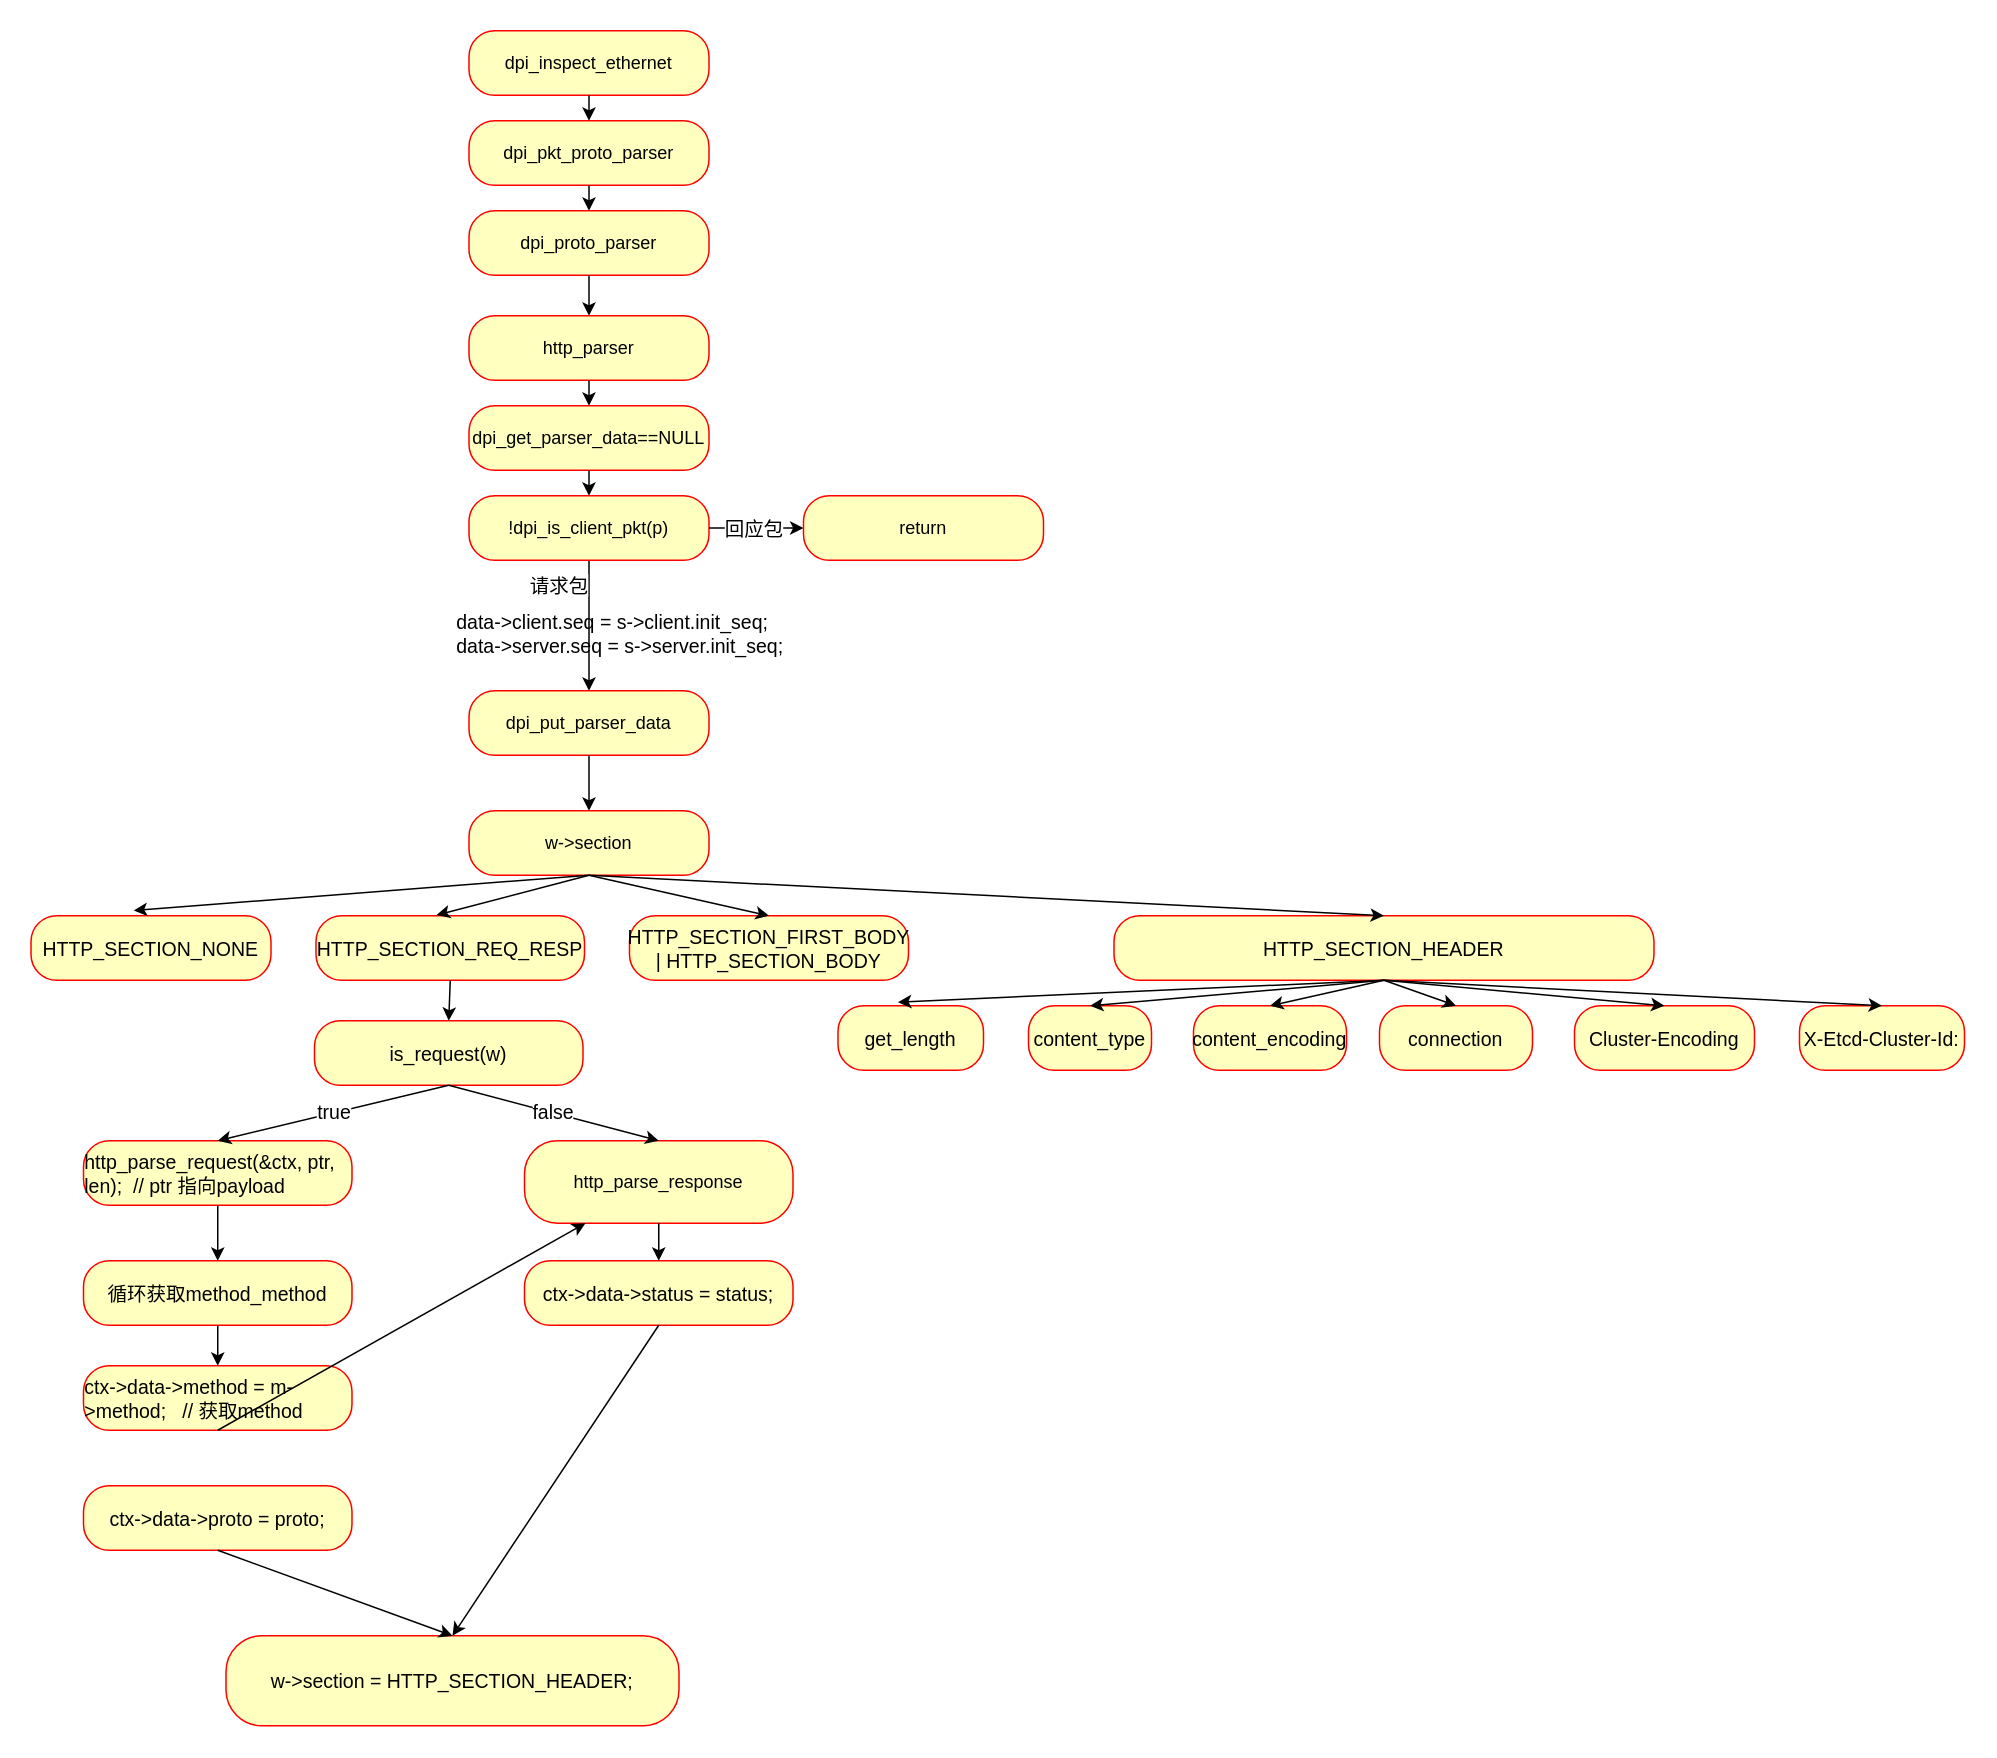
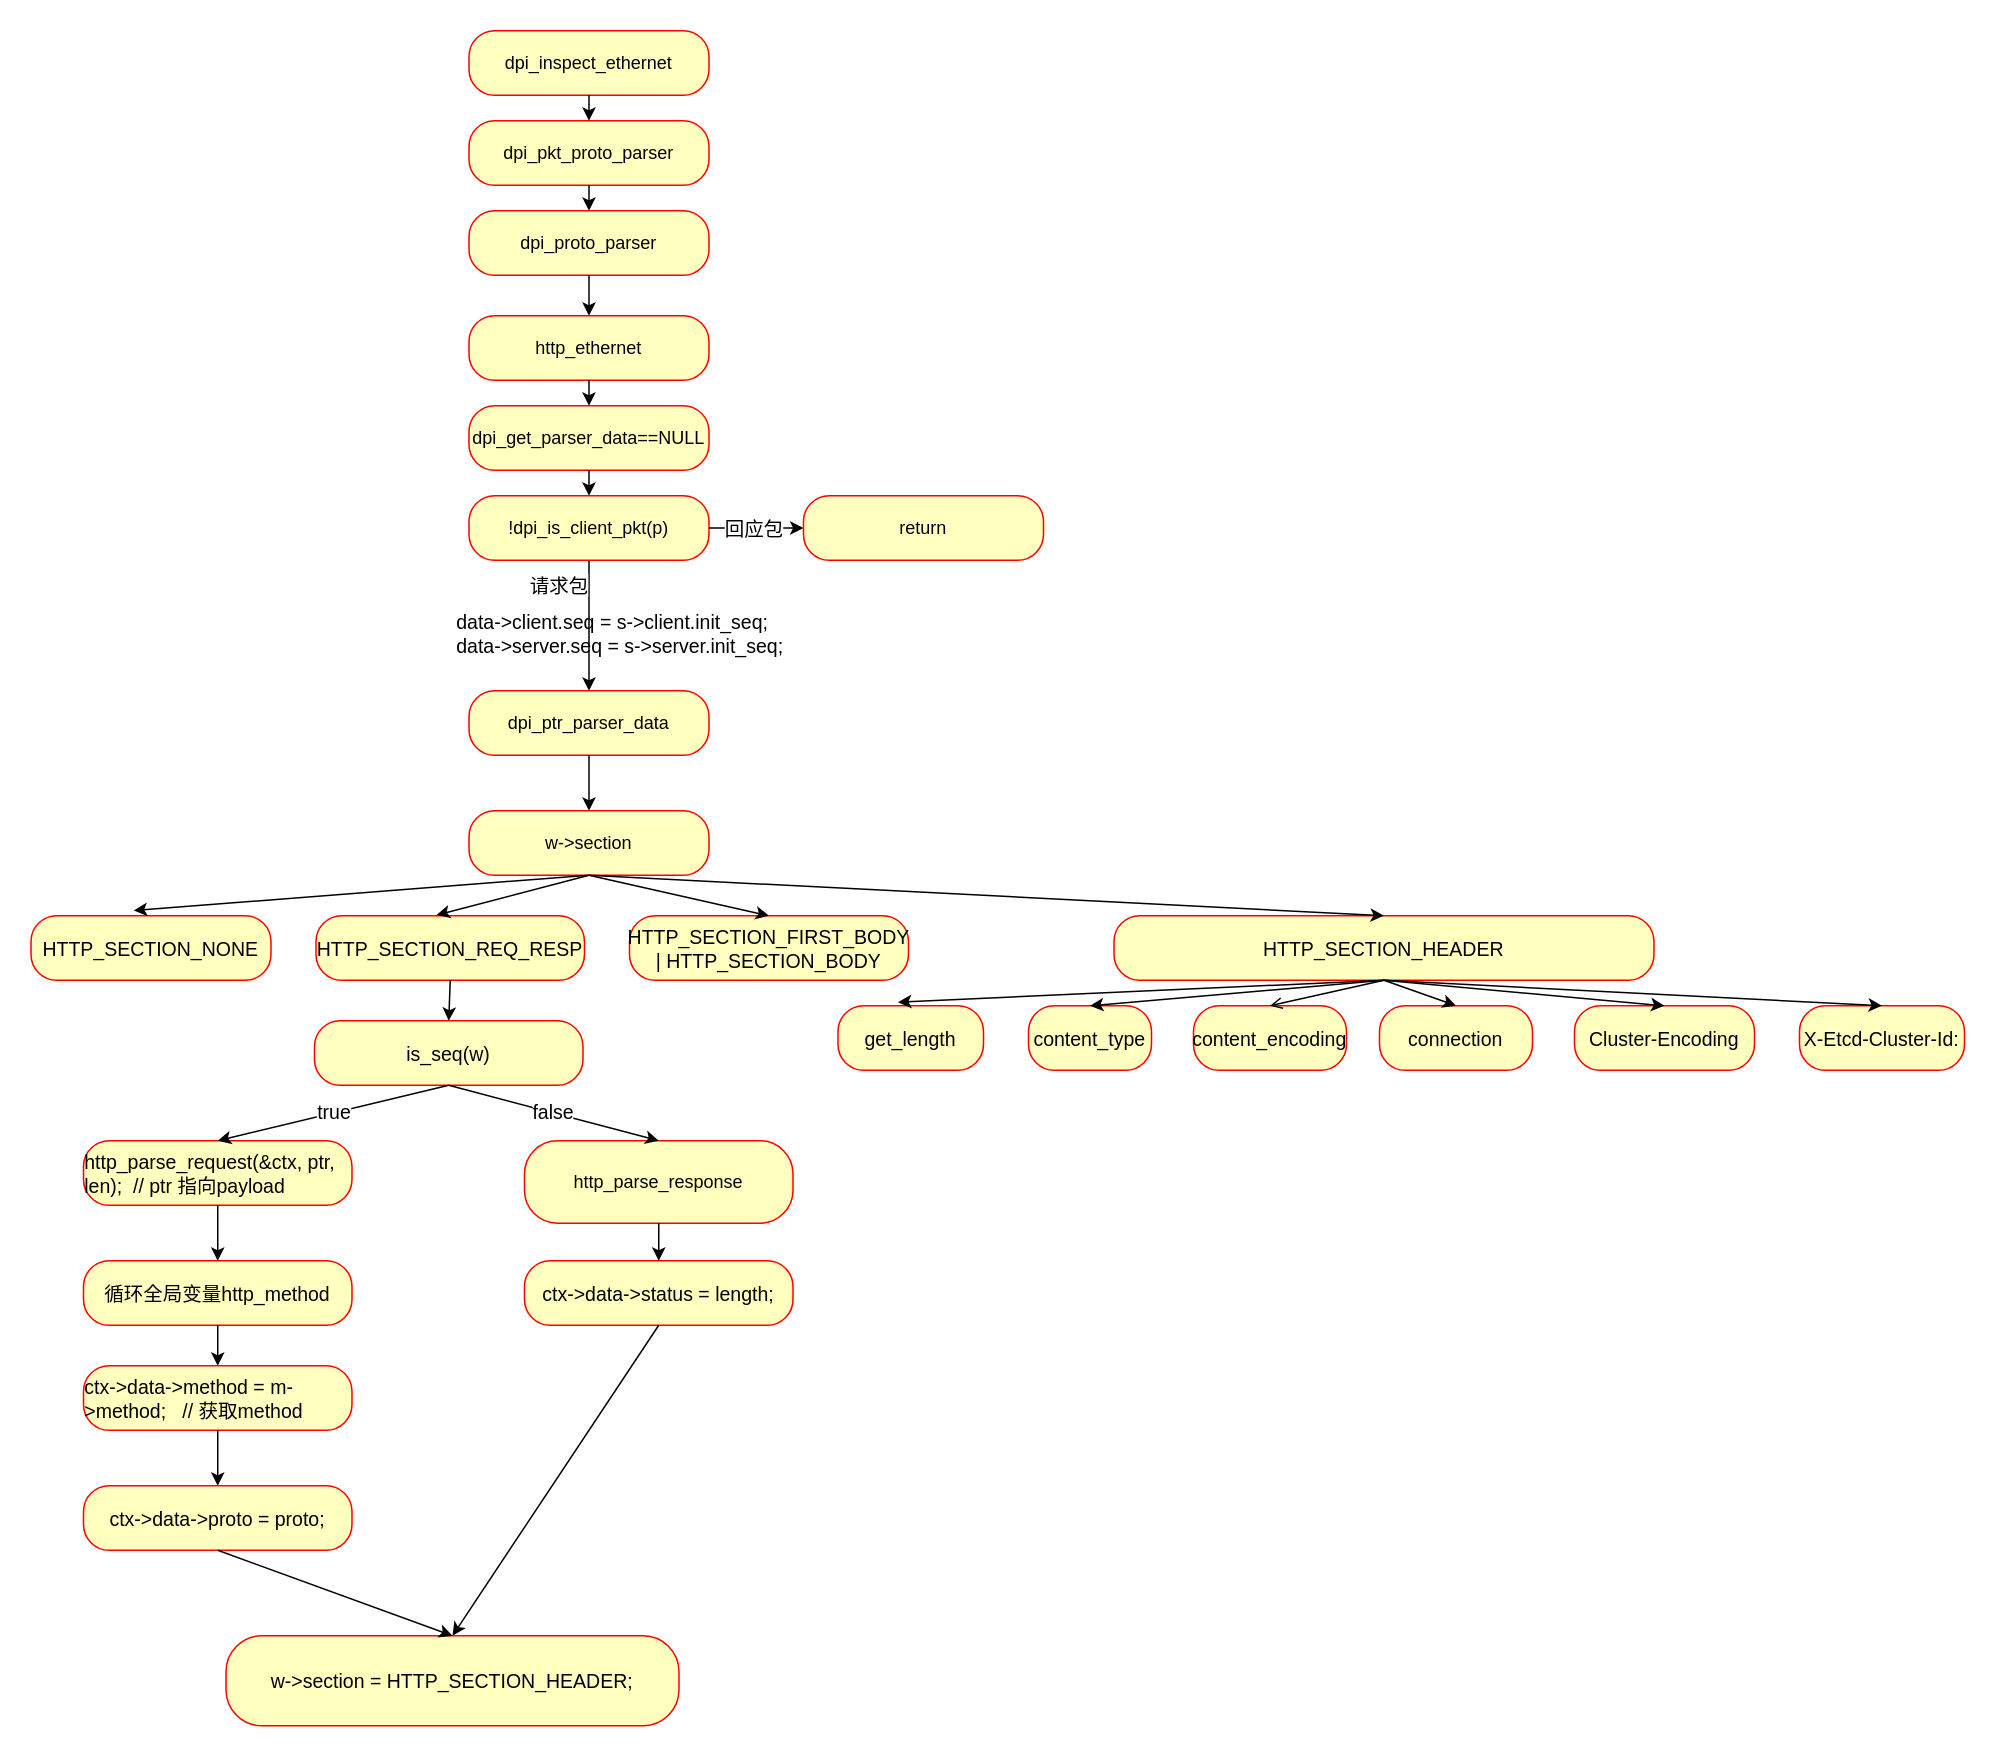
node "http_parser": label "http_parser" -> "http_ethernet"
node "dpi_put_parser_data": label "dpi_put_parser_data" -> "dpi_ptr_parser_data"
edge "HTTP_SECTION_HEADER" -> "content_encoding": arrowhead classic -> open
node "is_request(w)": label "is_request(w)" -> "is_seq(w)"
node "循环获取method_method": label "循环获取method_method" -> "循环全局变量http_method"
node "ctx->data->status = status;": label "ctx->data->status = status;" -> "ctx->data->status = length;"
edge "ctx->data->method = m->method; // 获取method" -> "http_parse_response": now "ctx->data->method = m->method; // 获取method" -> "ctx->data->proto = proto;"
